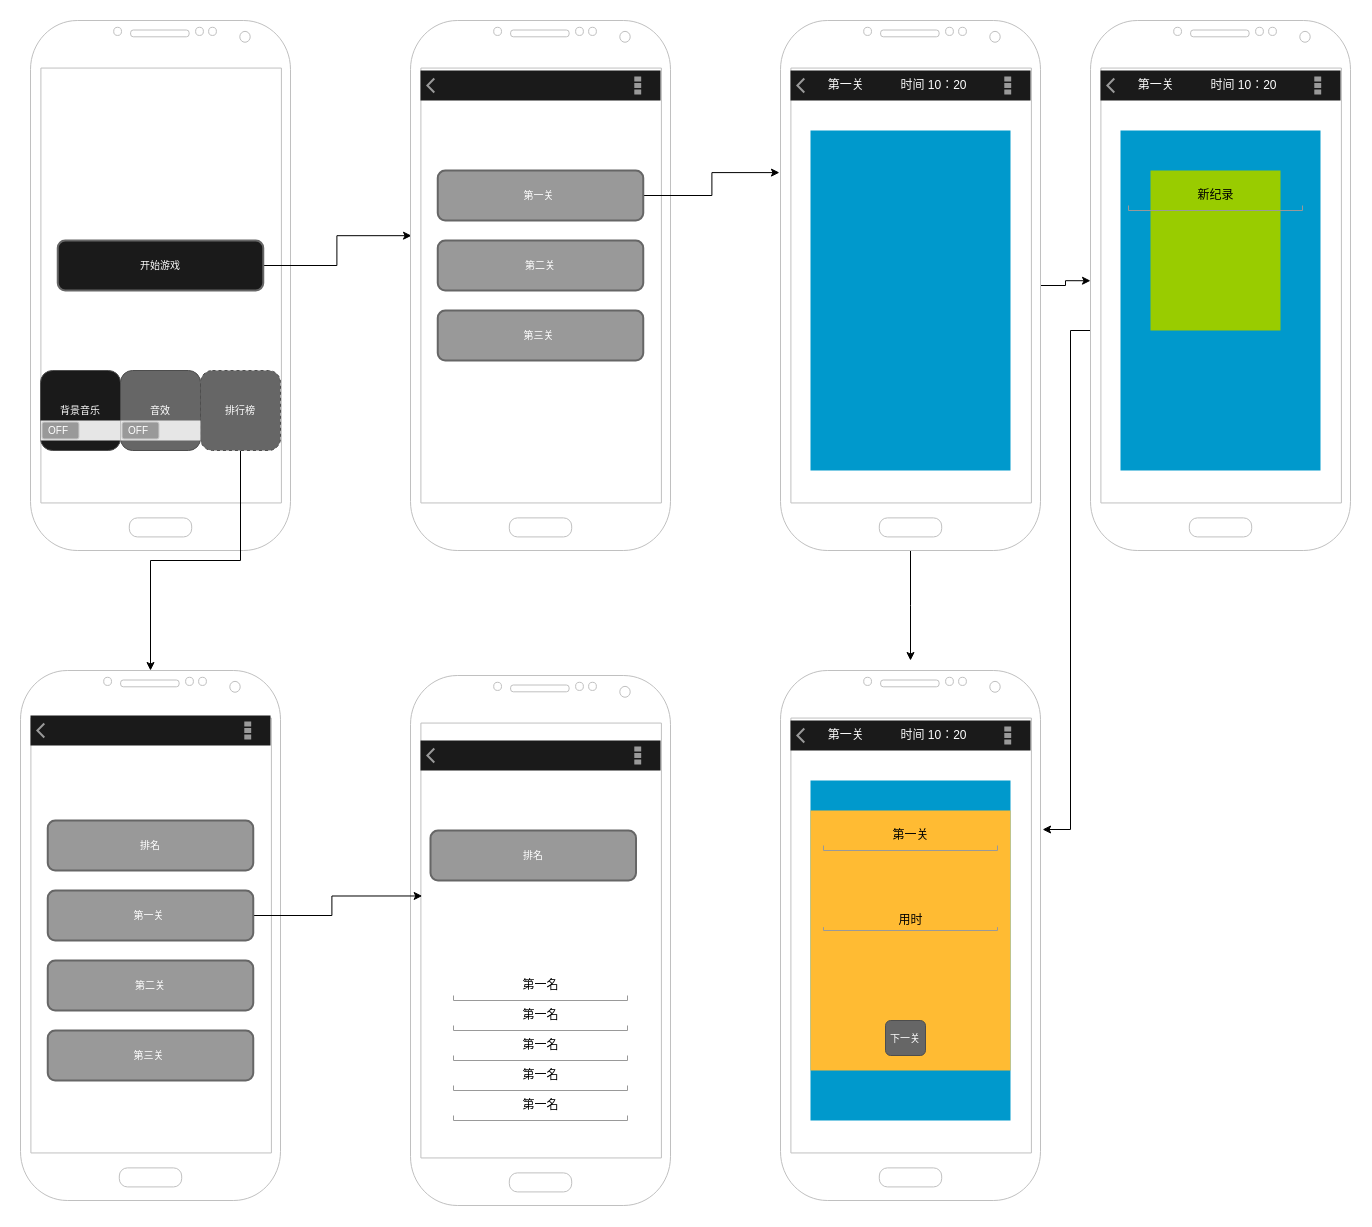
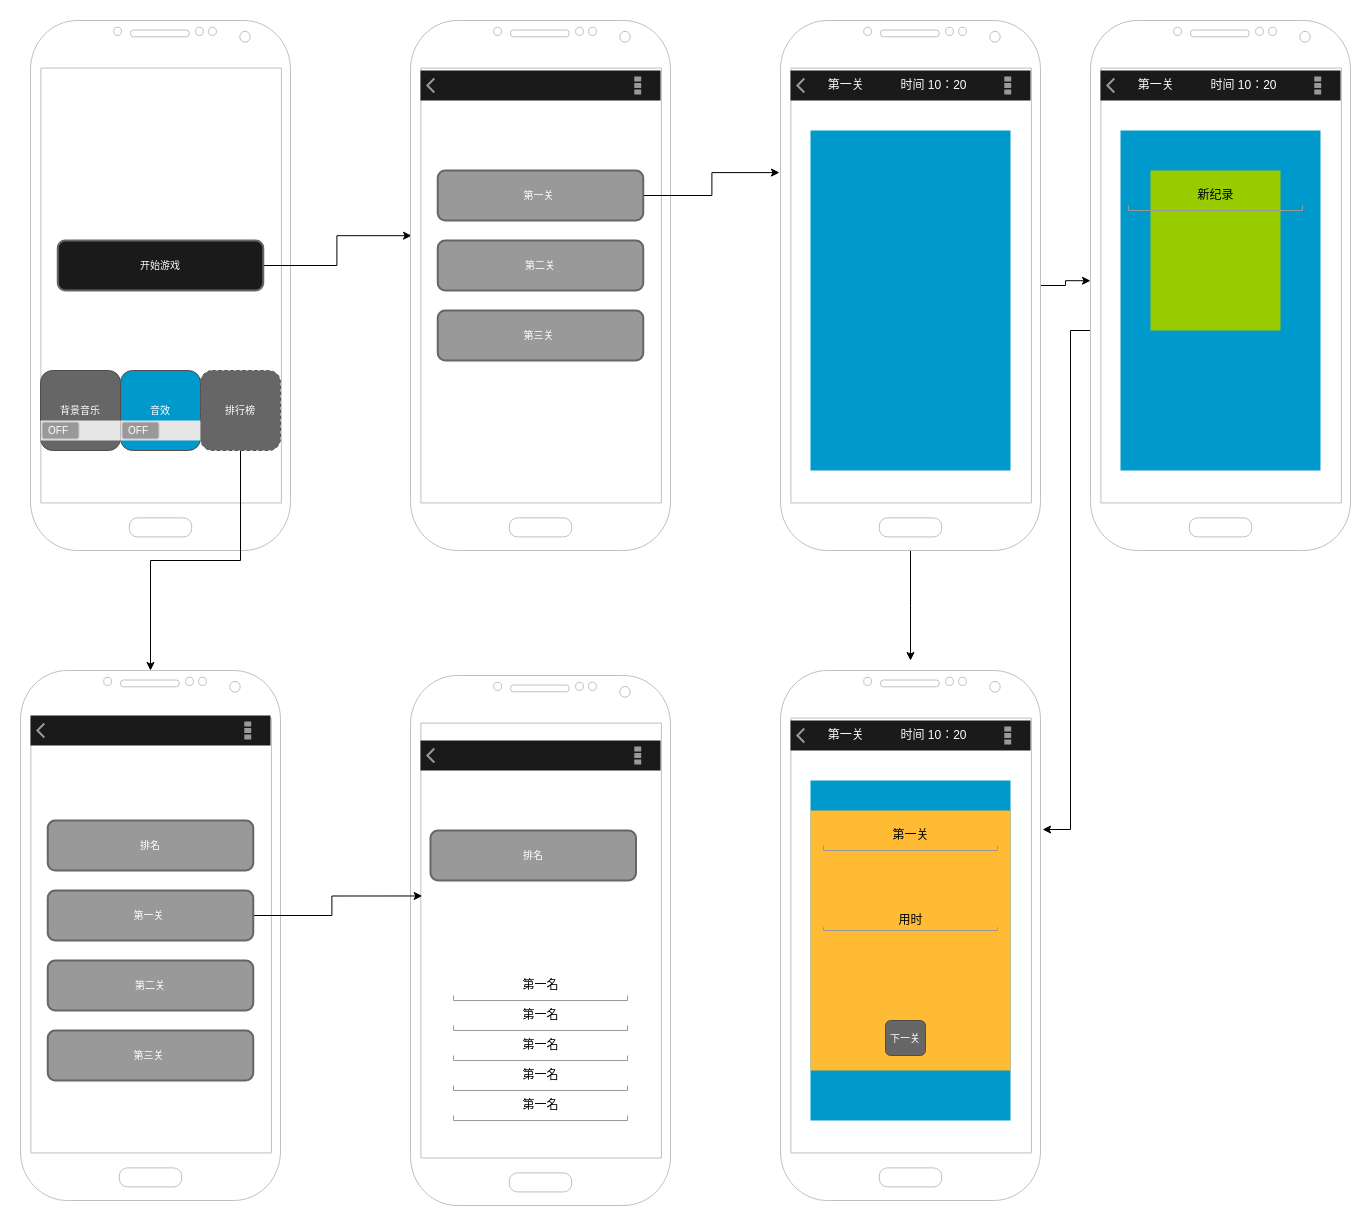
node "背景音乐": fillcolor #1a1a1a -> #666666
node "音效": fillcolor #666666 -> #0099cc
